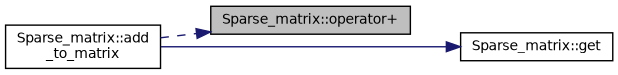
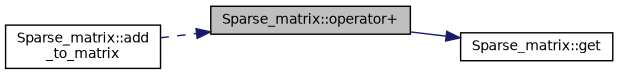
edge "Sparse_matrix::add _to_matrix" -> "Sparse_matrix::get": now "Sparse_matrix::operator+" -> "Sparse_matrix::get"
